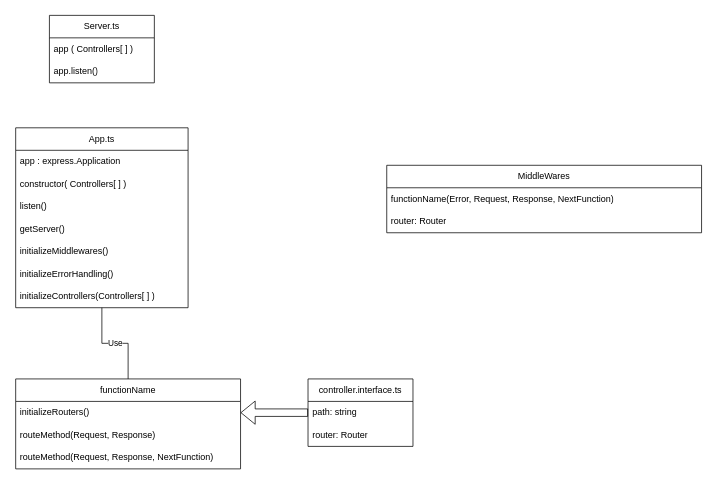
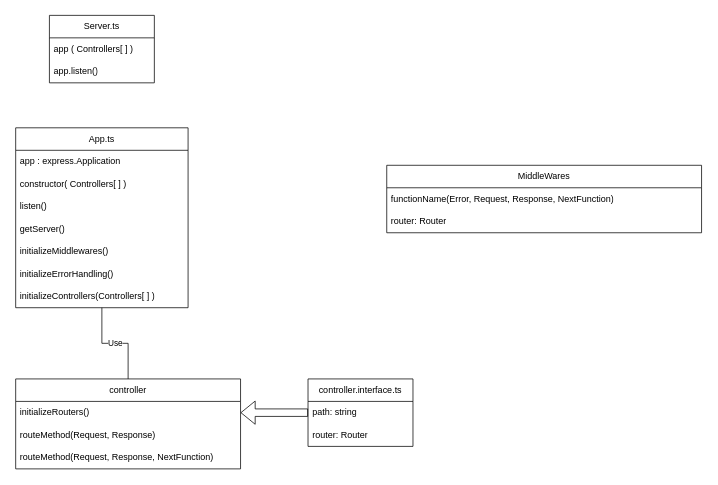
node "functionName": label "functionName" -> "controller"
